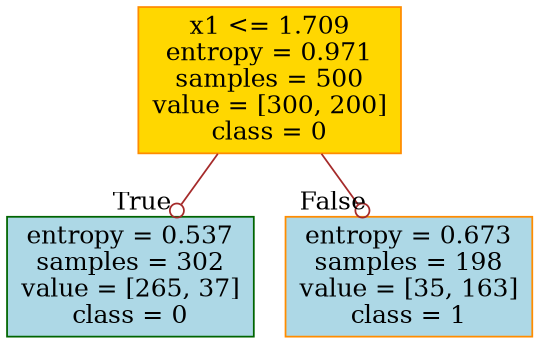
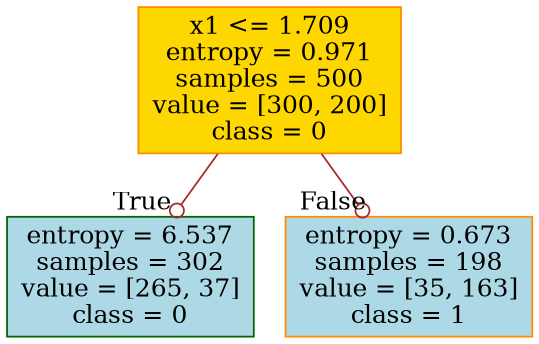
node "entropy = 0.537 samples = 302 value = [265, 37] class = 0": label "entropy = 0.537 samples = 302 value = [265, 37] class = 0" -> "entropy = 6.537 samples = 302 value = [265, 37] class = 0"
